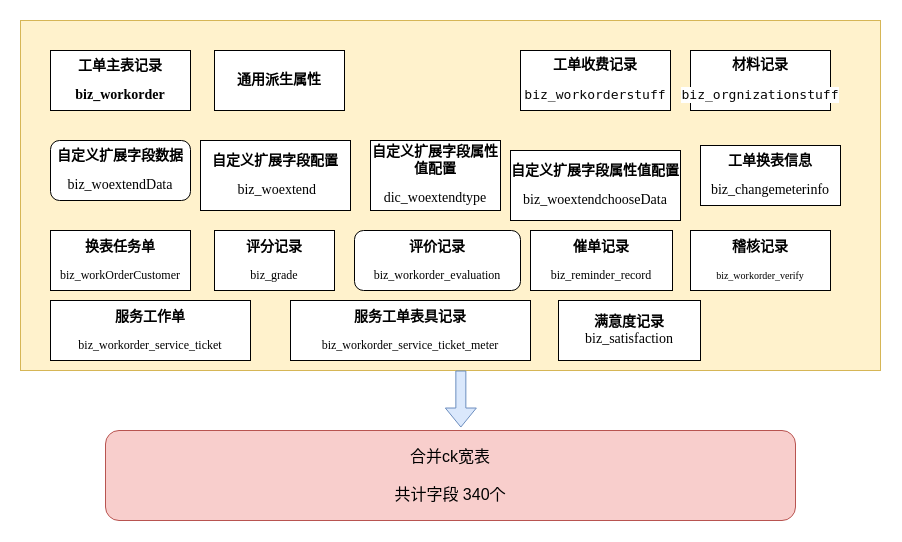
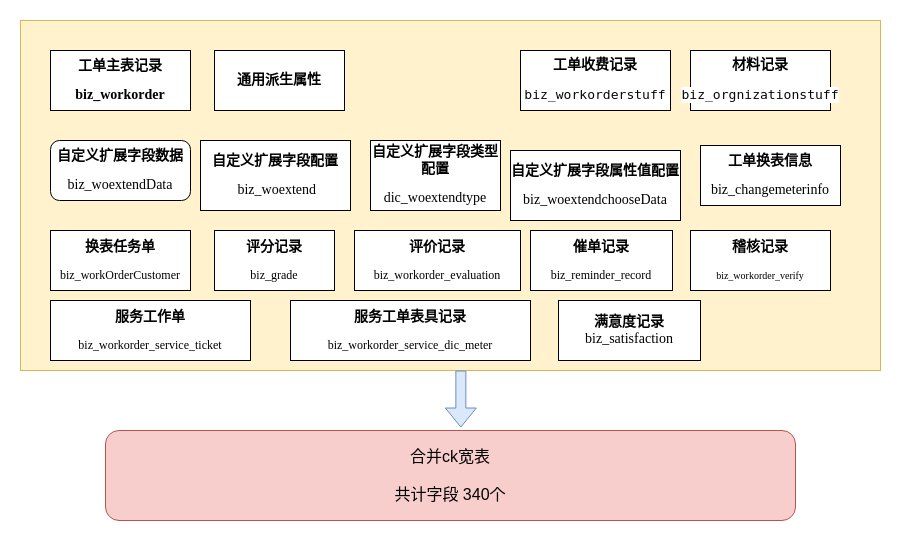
node "自定义扩展字段属性值配置 dic_woextendtype": label "自定义扩展字段属性值配置 dic_woextendtype" -> "自定义扩展字段类型配置 dic_woextendtype"
node "评价记录 biz_workorder_evaluation": shape rounded rectangle -> rectangle
node "服务工单表具记录 biz_workorder_service_ticket_meter": label "服务工单表具记录 biz_workorder_service_ticket_meter" -> "服务工单表具记录 biz_workorder_service_dic_meter"
